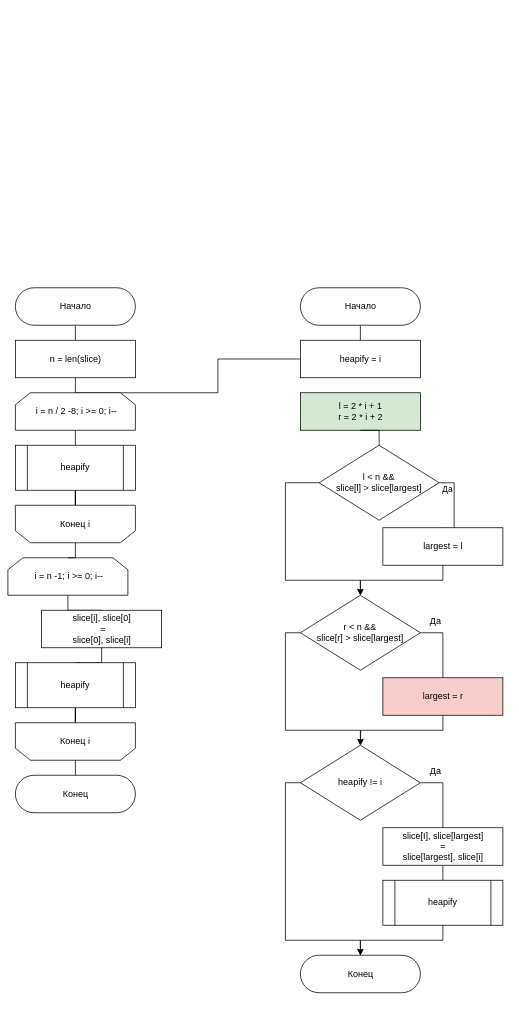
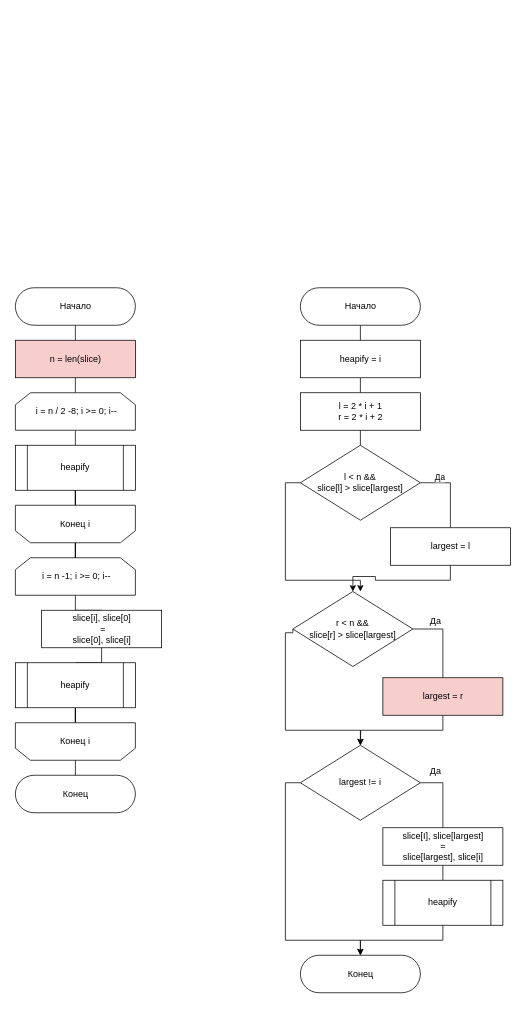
node "n = len(slice)": fillcolor #ffffff -> #f8cecc
edge "n = len(slice)" -- "heapify = i": now "n = len(slice)" -- "i = n / 2 -8; i >= 0; i--"
edge "heapify = i" -- "l = 2 * i + 1 r = 2 * i + 2": added
node "l = 2 * i + 1 r = 2 * i + 2": fillcolor #d5e8d4 -> #ffffff
node "l < n && slice[l] > slice[largest]": moved (379, 483) -> (360, 483)
node "largest = l": moved (443, 546) -> (450, 546)
node "i = n -1; i >= 0; i--": moved (68, 576) -> (75, 576)
node "r < n && slice[r] > slice[largest]": moved (360, 633) -> (353, 629)
node "heapify != i": label "heapify != i" -> "largest != i"
